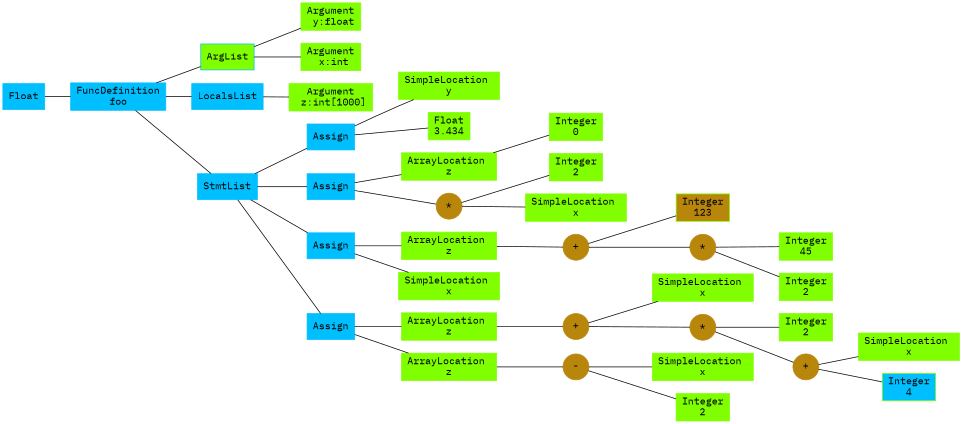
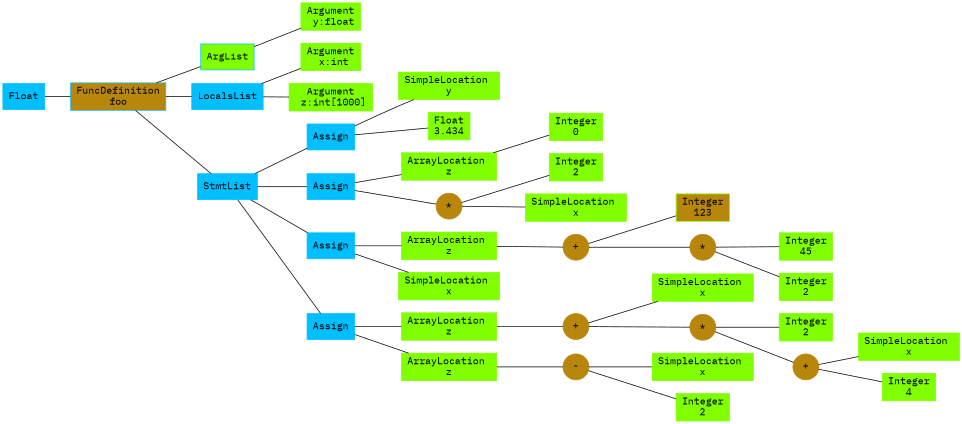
edge "ArgList" -- "Argument x:int": now "LocalsList" -- "Argument x:int"
node "FuncDefinition foo": fillcolor deepskyblue -> darkgoldenrod
node "Integer 4": fillcolor deepskyblue -> chartreuse
